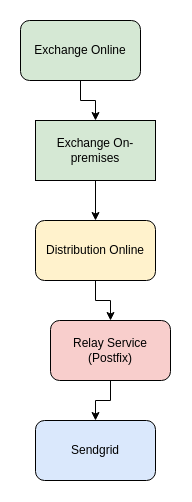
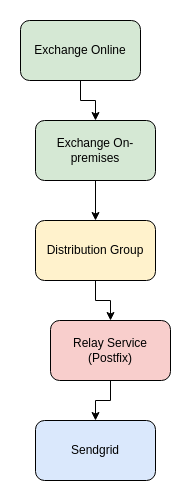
node "Exchange On-premises": shape rectangle -> rounded rectangle
node "Distribution Online": label "Distribution Online" -> "Distribution Group"
